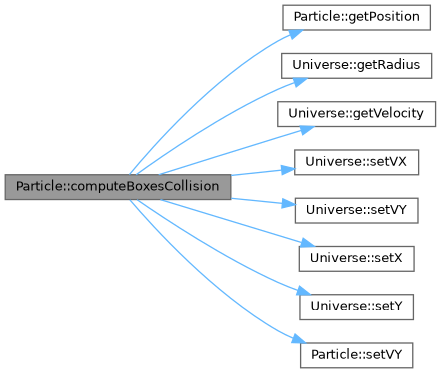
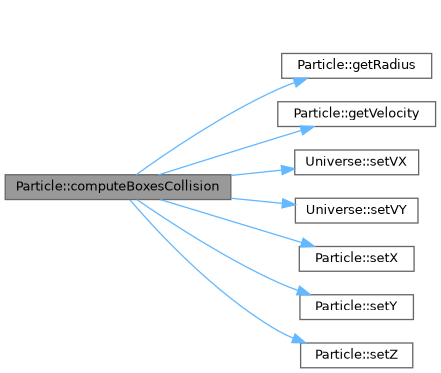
node "Particle::getPosition": removed
node "Universe::getRadius": label "Universe::getRadius" -> "Particle::getRadius"
node "Universe::getVelocity": label "Universe::getVelocity" -> "Particle::getVelocity"
node "Universe::setX": label "Universe::setX" -> "Particle::setX"
node "Universe::setY": label "Universe::setY" -> "Particle::setY"
node "Particle::setVY": label "Particle::setVY" -> "Particle::setZ"
